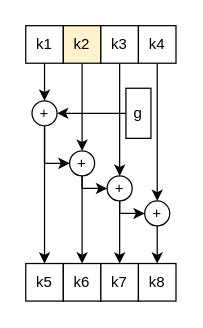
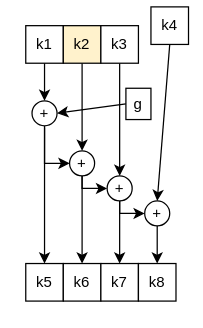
node "k4": moved (157, 44) -> (169, 26)
node "g": size 25x50 -> 25x31
